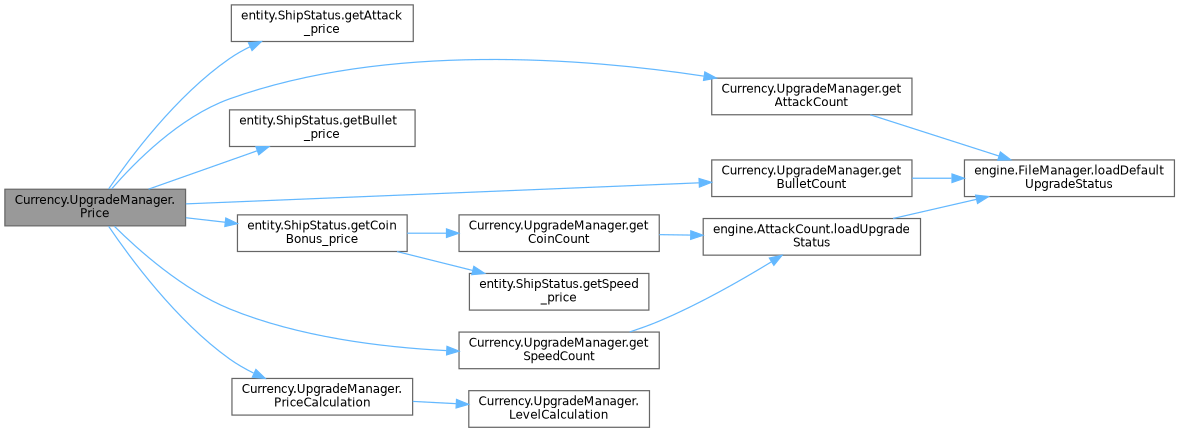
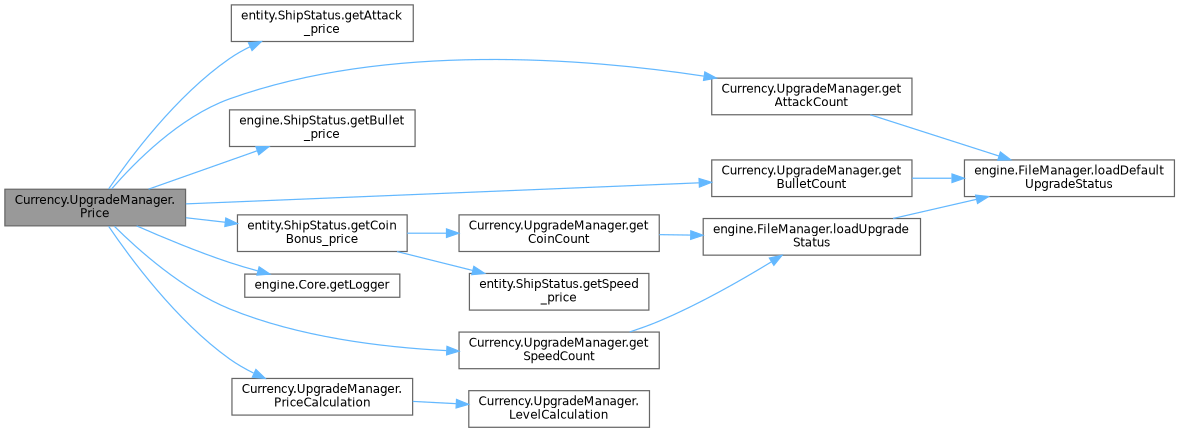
node "entity.ShipStatus.getBullet _price": label "entity.ShipStatus.getBullet _price" -> "engine.ShipStatus.getBullet _price"
node "engine.AttackCount.loadUpgrade Status": label "engine.AttackCount.loadUpgrade Status" -> "engine.FileManager.loadUpgrade Status"
node "engine.Core.getLogger": added
